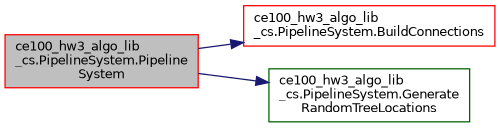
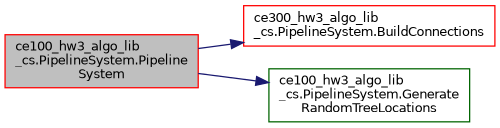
node "ce100_hw3_algo_lib _cs.PipelineSystem.BuildConnections": label "ce100_hw3_algo_lib _cs.PipelineSystem.BuildConnections" -> "ce300_hw3_algo_lib _cs.PipelineSystem.BuildConnections"
